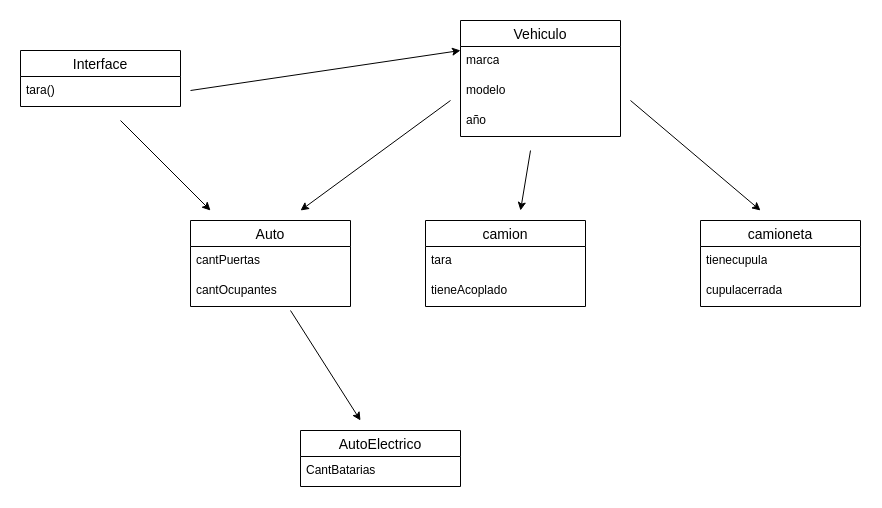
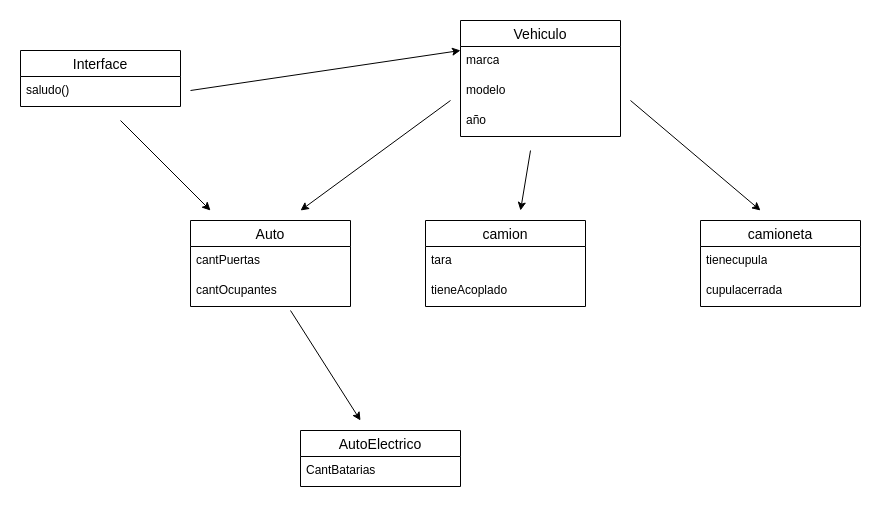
node "tara()": label "tara()" -> "saludo()"
